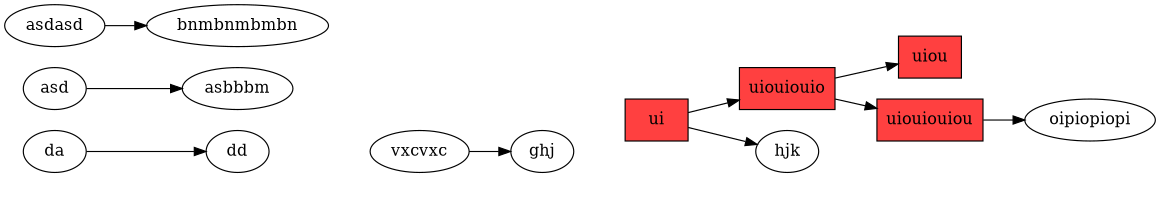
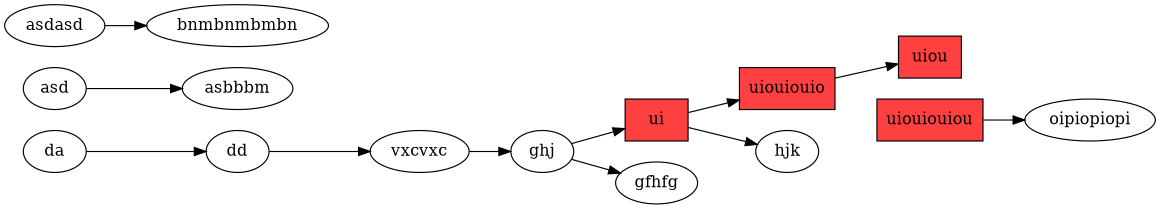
edge "uiouiouio" -> "uiouiouiou": removed
edge "ghj" -> "ui": added
edge "dd" -> "vxcvxc": added
node "gfhfg": added
